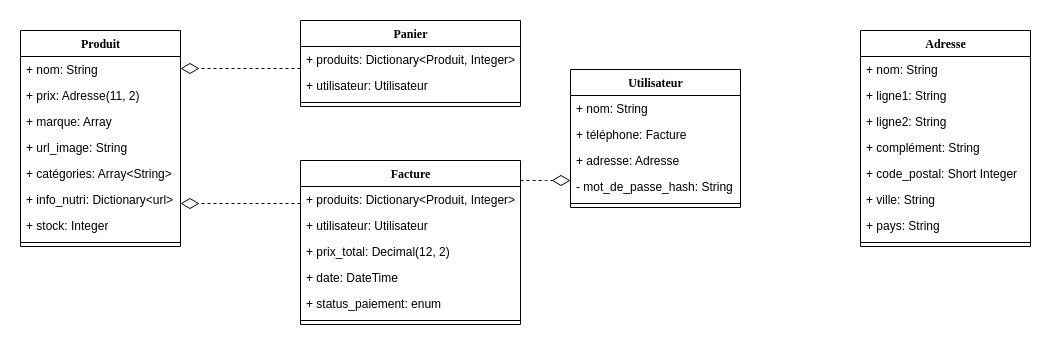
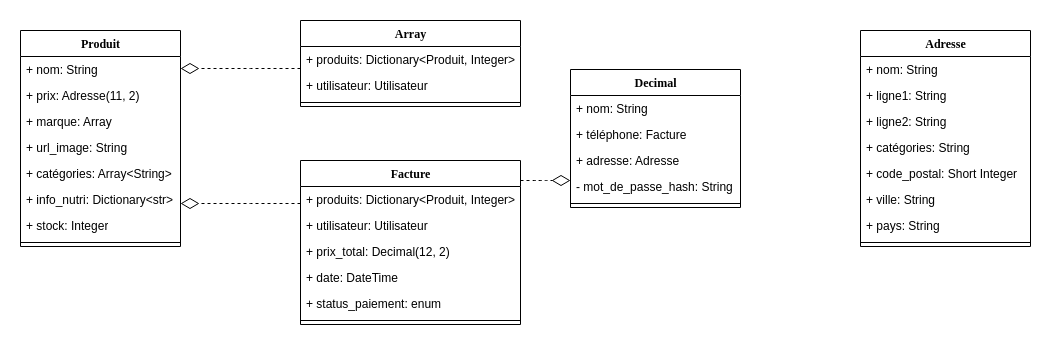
node "Panier": label "Panier" -> "Array"
node "Utilisateur": label "Utilisateur" -> "Decimal"
node "+ complément: String": label "+ complément: String" -> "+ catégories: String"
node "+ info_nutri: Dictionary<url>": label "+ info_nutri: Dictionary<url>" -> "+ info_nutri: Dictionary<str>"
